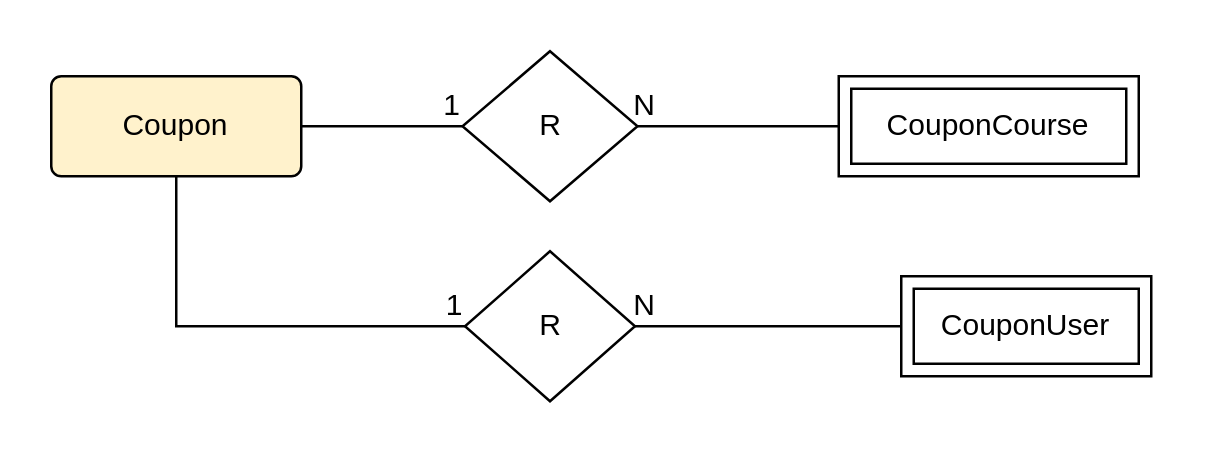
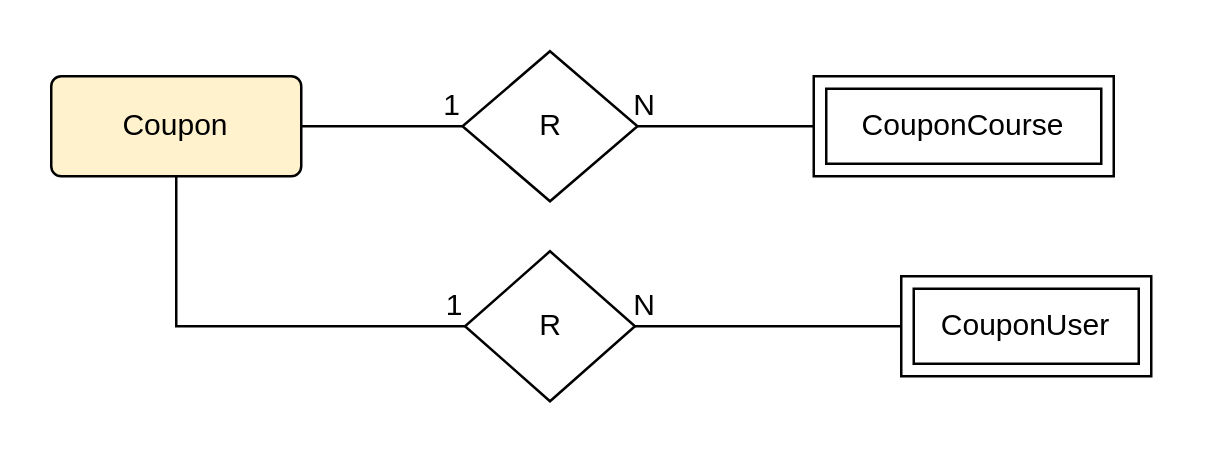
node "CouponCourse": moved (989, 126) -> (964, 126)
